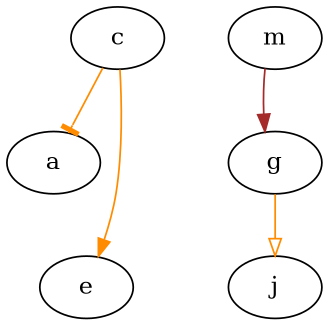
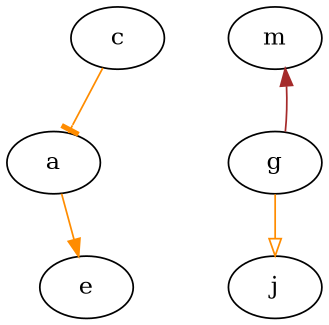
edge "m" -> "g": reversed
edge "c" -> "e": now "a" -> "e"
